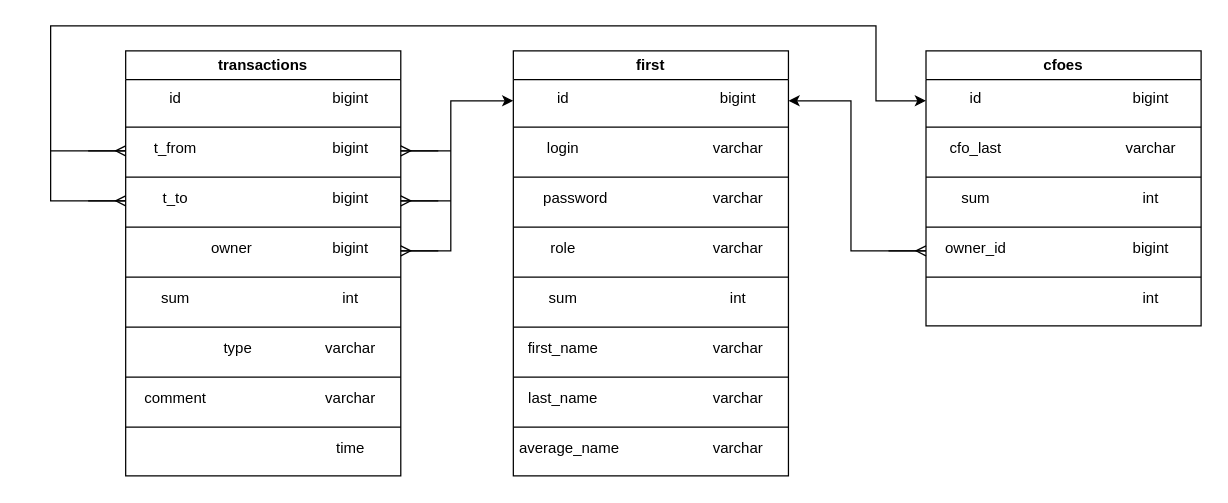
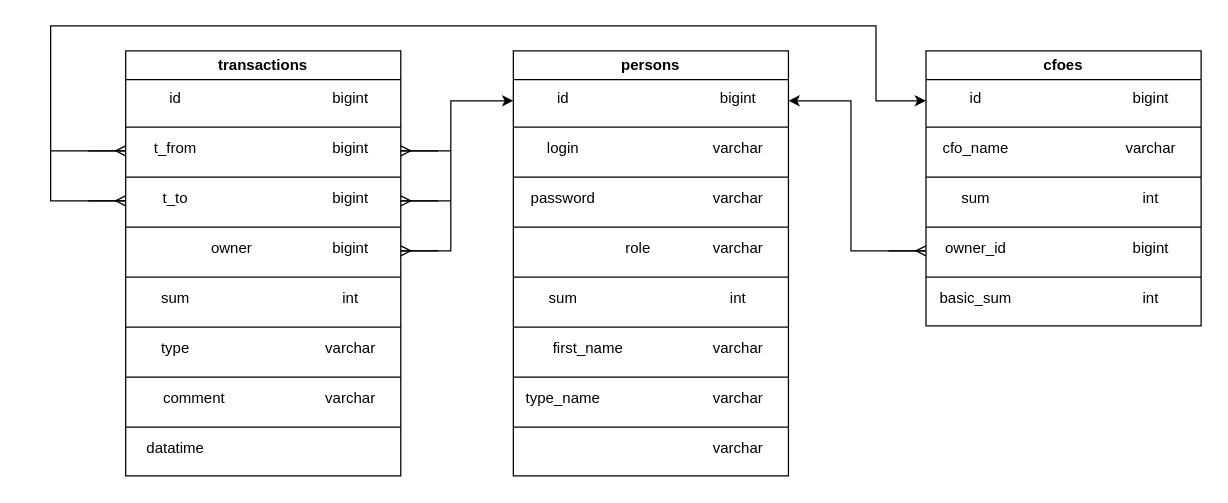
node "first": label "first" -> "persons"
node "cfo_last": label "cfo_last" -> "cfo_name"
node "password": moved (576, 207) -> (563, 207)
node "role": moved (563, 257) -> (638, 257)
node "basic_sum": added
node "type": moved (238, 357) -> (176, 357)
node "first_name": moved (563, 357) -> (588, 357)
node "comment": moved (176, 407) -> (194, 407)
node "last_name": label "last_name" -> "type_name"
node "datatime": added
node "time": removed
node "average_name": removed
